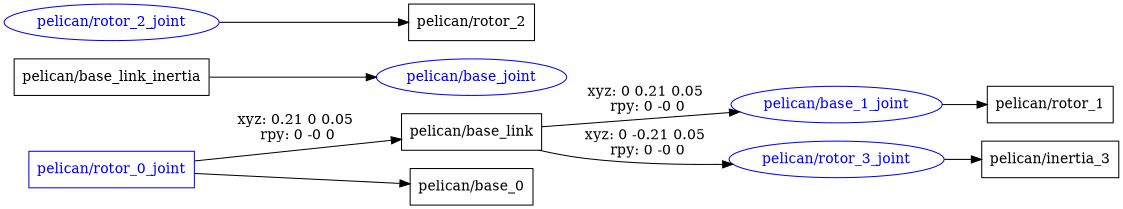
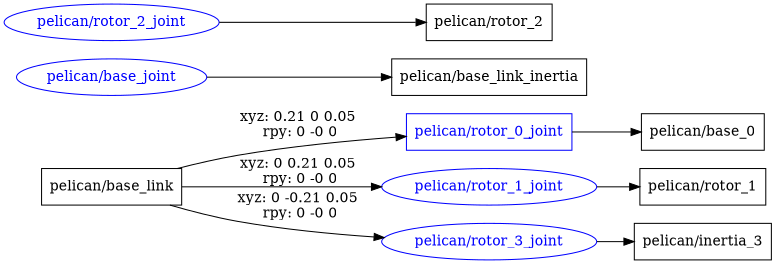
edge "pelican/base_link_inertia" -> "pelican/base_joint": reversed
node "pelican/base_1_joint": label "pelican/base_1_joint" -> "pelican/rotor_1_joint"
edge "pelican/rotor_0_joint" -> "pelican/base_link": reversed
